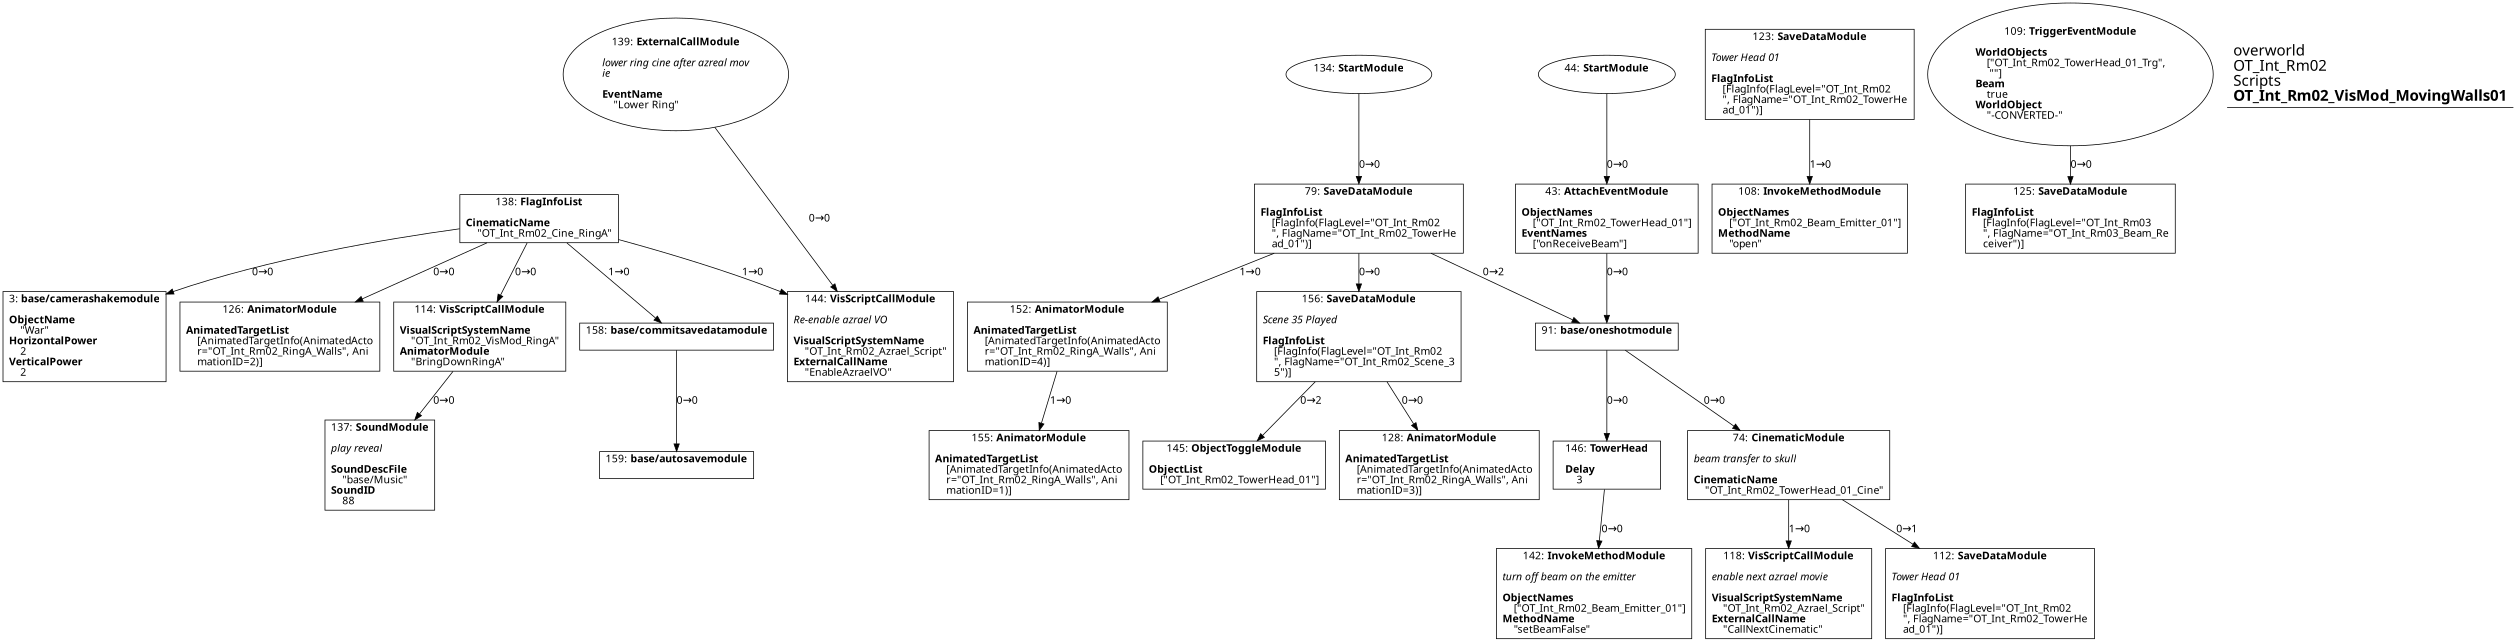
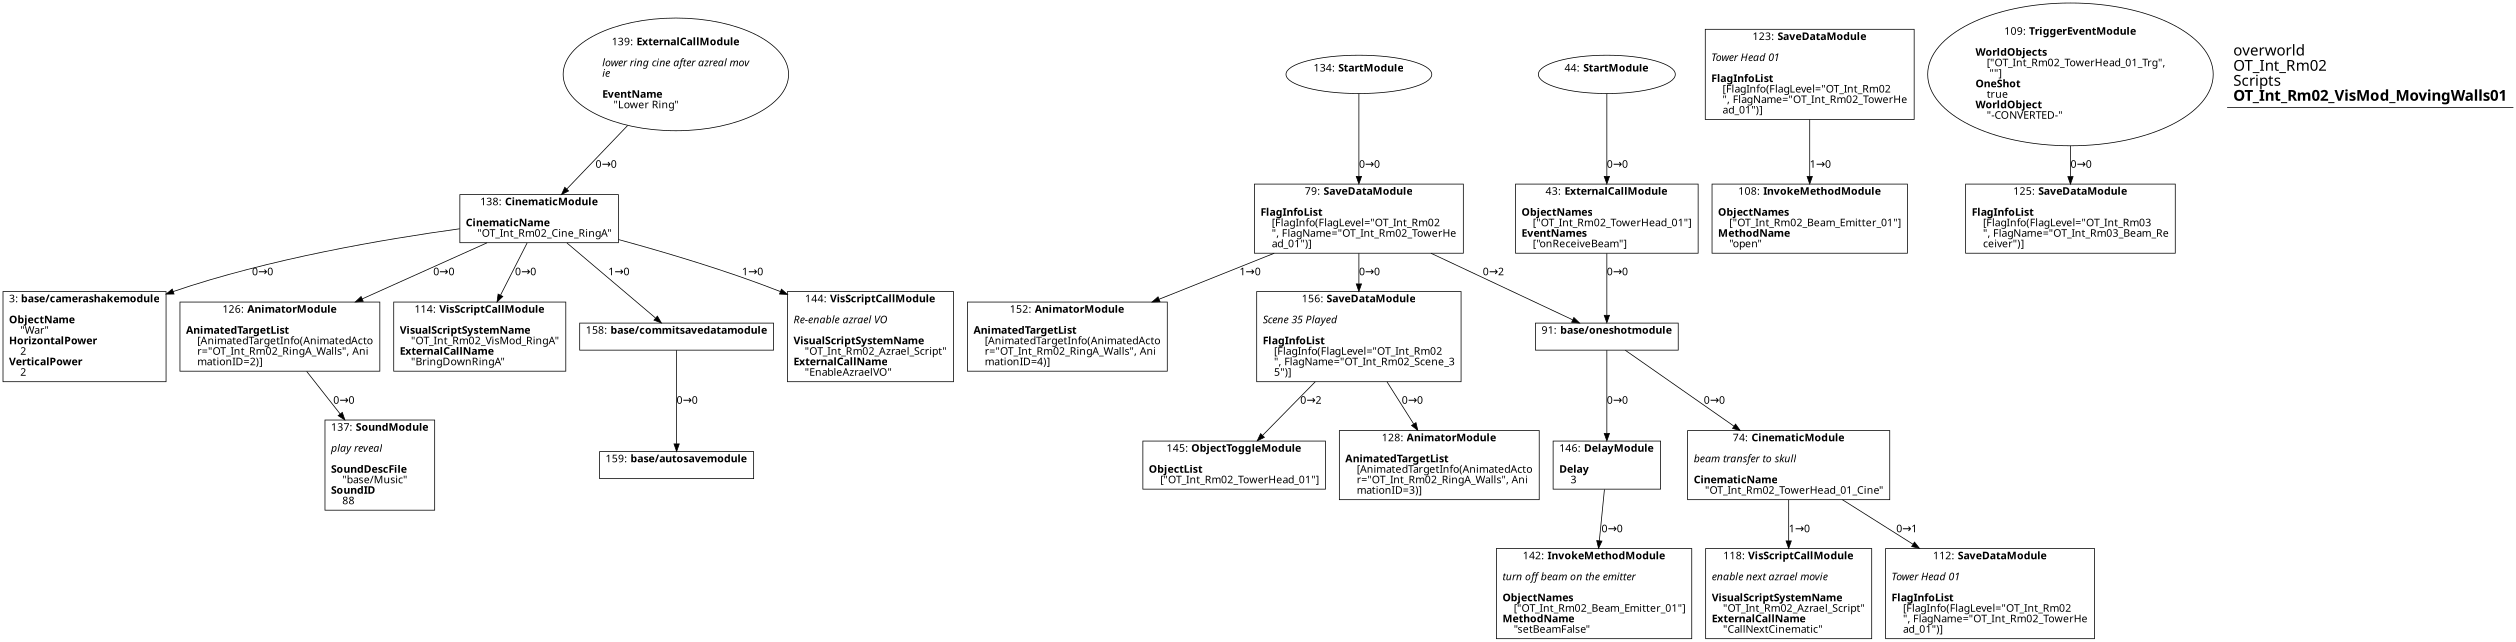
node "109:": text "Beam" -> "OneShot"
node "43:": text "AttachEventModule" -> "ExternalCallModule"
node "138:": text "FlagInfoList" -> "CinematicModule"
edge "139:" -> "144:": now "139:" -> "138:"
node "114:": text "AnimatorModule" -> "ExternalCallName"
edge "114:" -> "137:": now "126:" -> "137:"
node "146:": text "TowerHead" -> "DelayModule"
node "155:": removed
